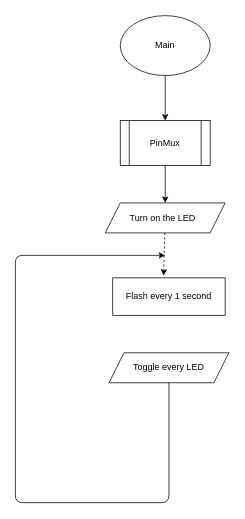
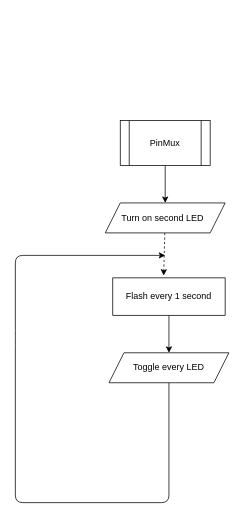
node "Main": removed
edge "Main" -> "PinMux": removed
node "Turn on the LED": label "Turn on the LED" -> "Turn on second LED"
edge "Flash every 1 second" -> "Toggle every LED": added
